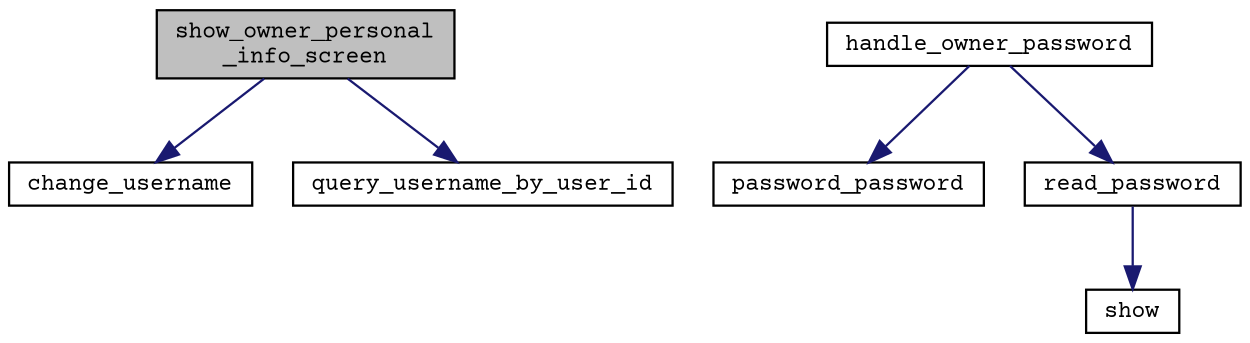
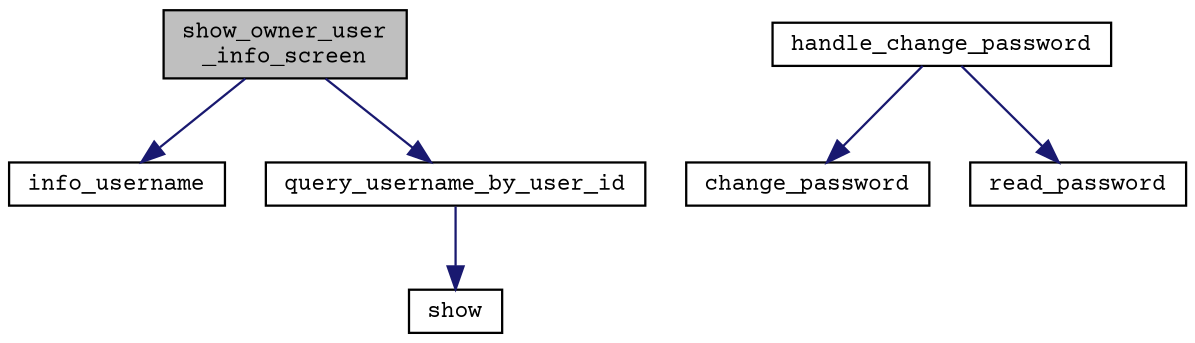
node "show_owner_personal _info_screen": label "show_owner_personal _info_screen" -> "show_owner_user _info_screen"
node "handle_owner_password": label "handle_owner_password" -> "handle_change_password"
node "change_username": label "change_username" -> "info_username"
node "password_password": label "password_password" -> "change_password"
edge "read_password" -> "show": now "query_username_by_user_id" -> "show"
